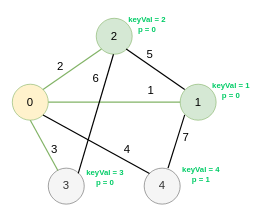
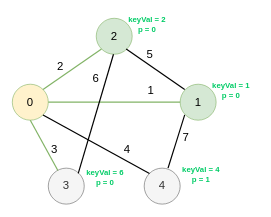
node "keyVal = 3 p = 0": label "keyVal = 3 p = 0" -> "keyVal = 6 p = 0"
